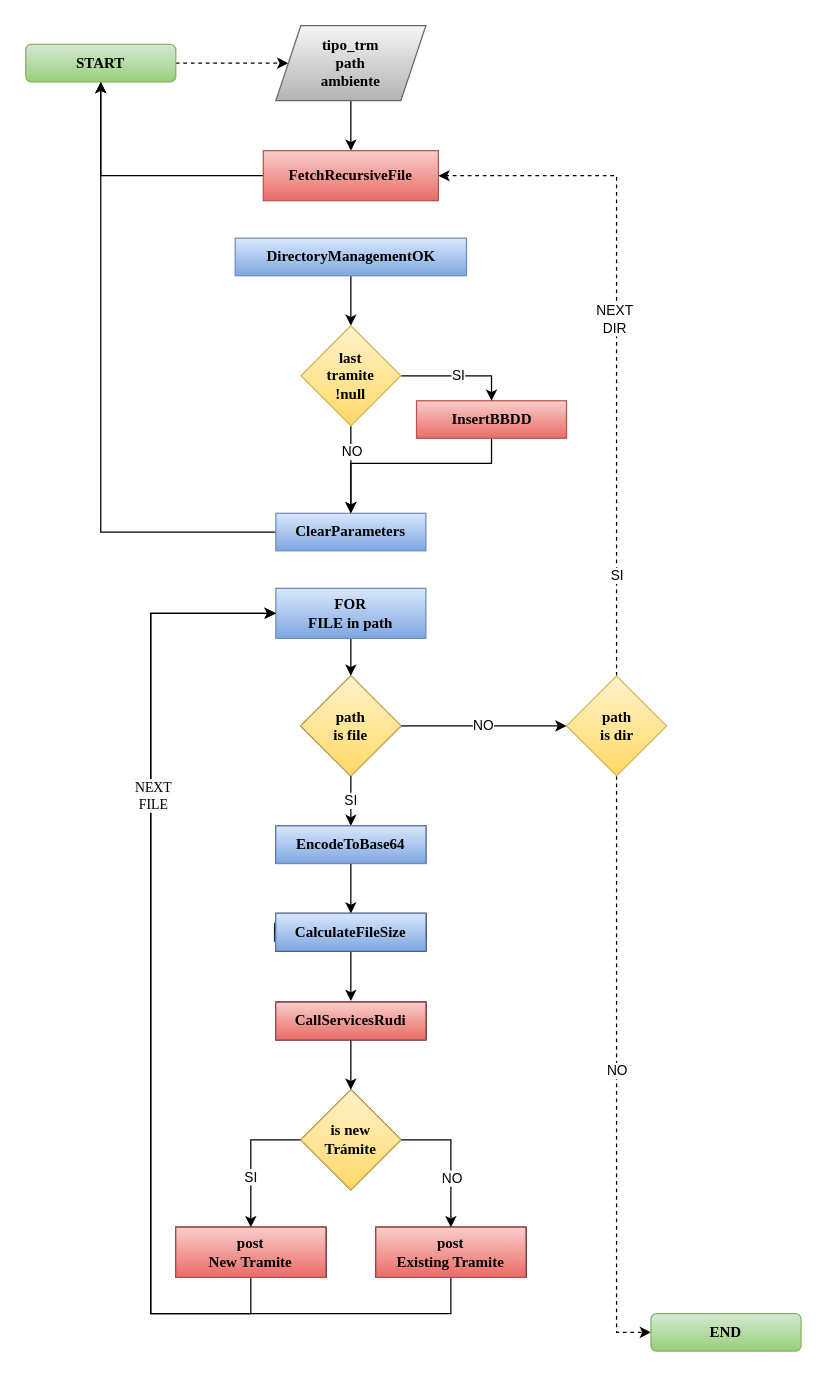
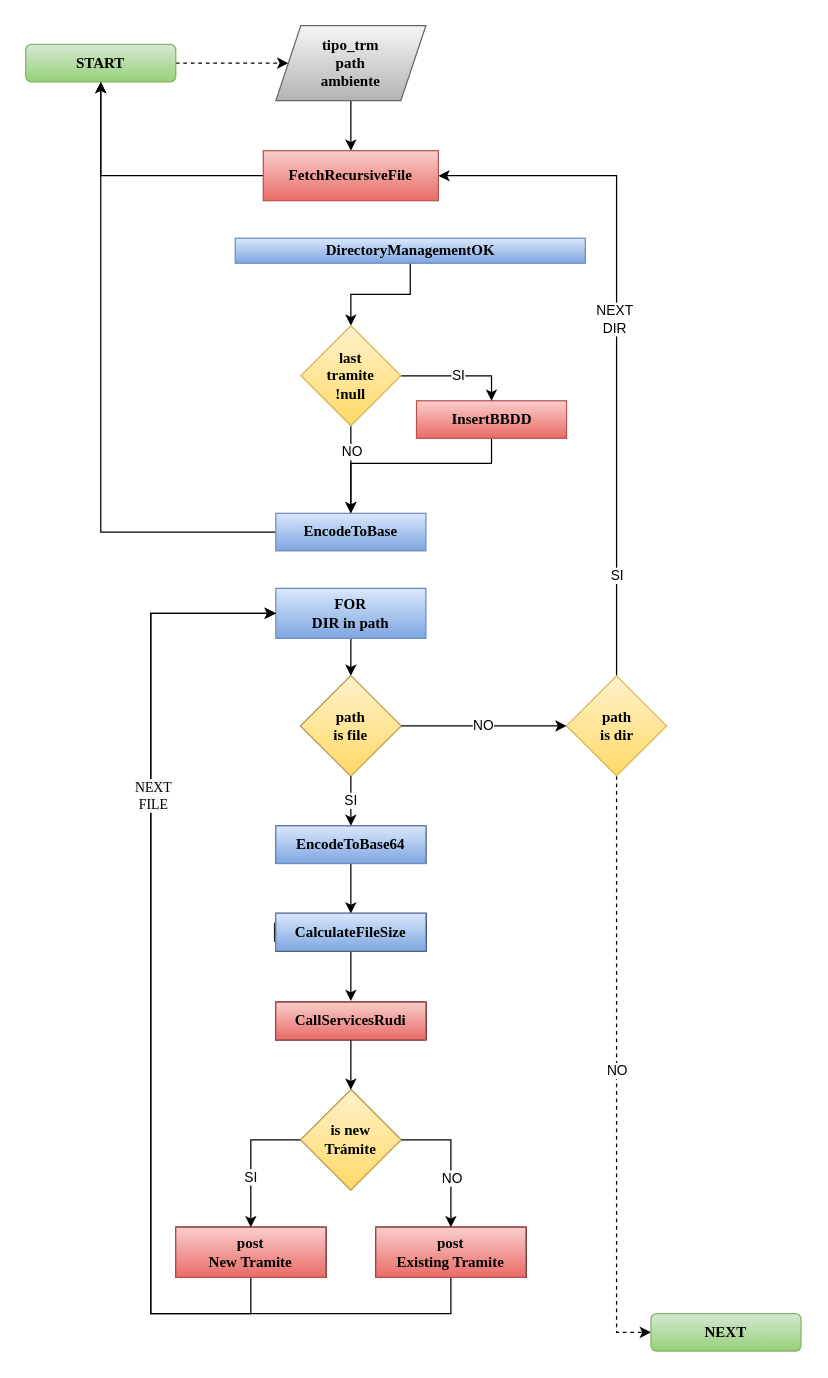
edge "path is dir" -> "FetchRecursiveFile": style dashed -> solid
node "DirectoryManagementOK": size 231x38 -> 350x25
node "ClearParameters": label "ClearParameters" -> "EncodeToBase"
node "FOR FILE in path": label "FOR FILE in path" -> "FOR DIR in path"
node "END": label "END" -> "NEXT"
